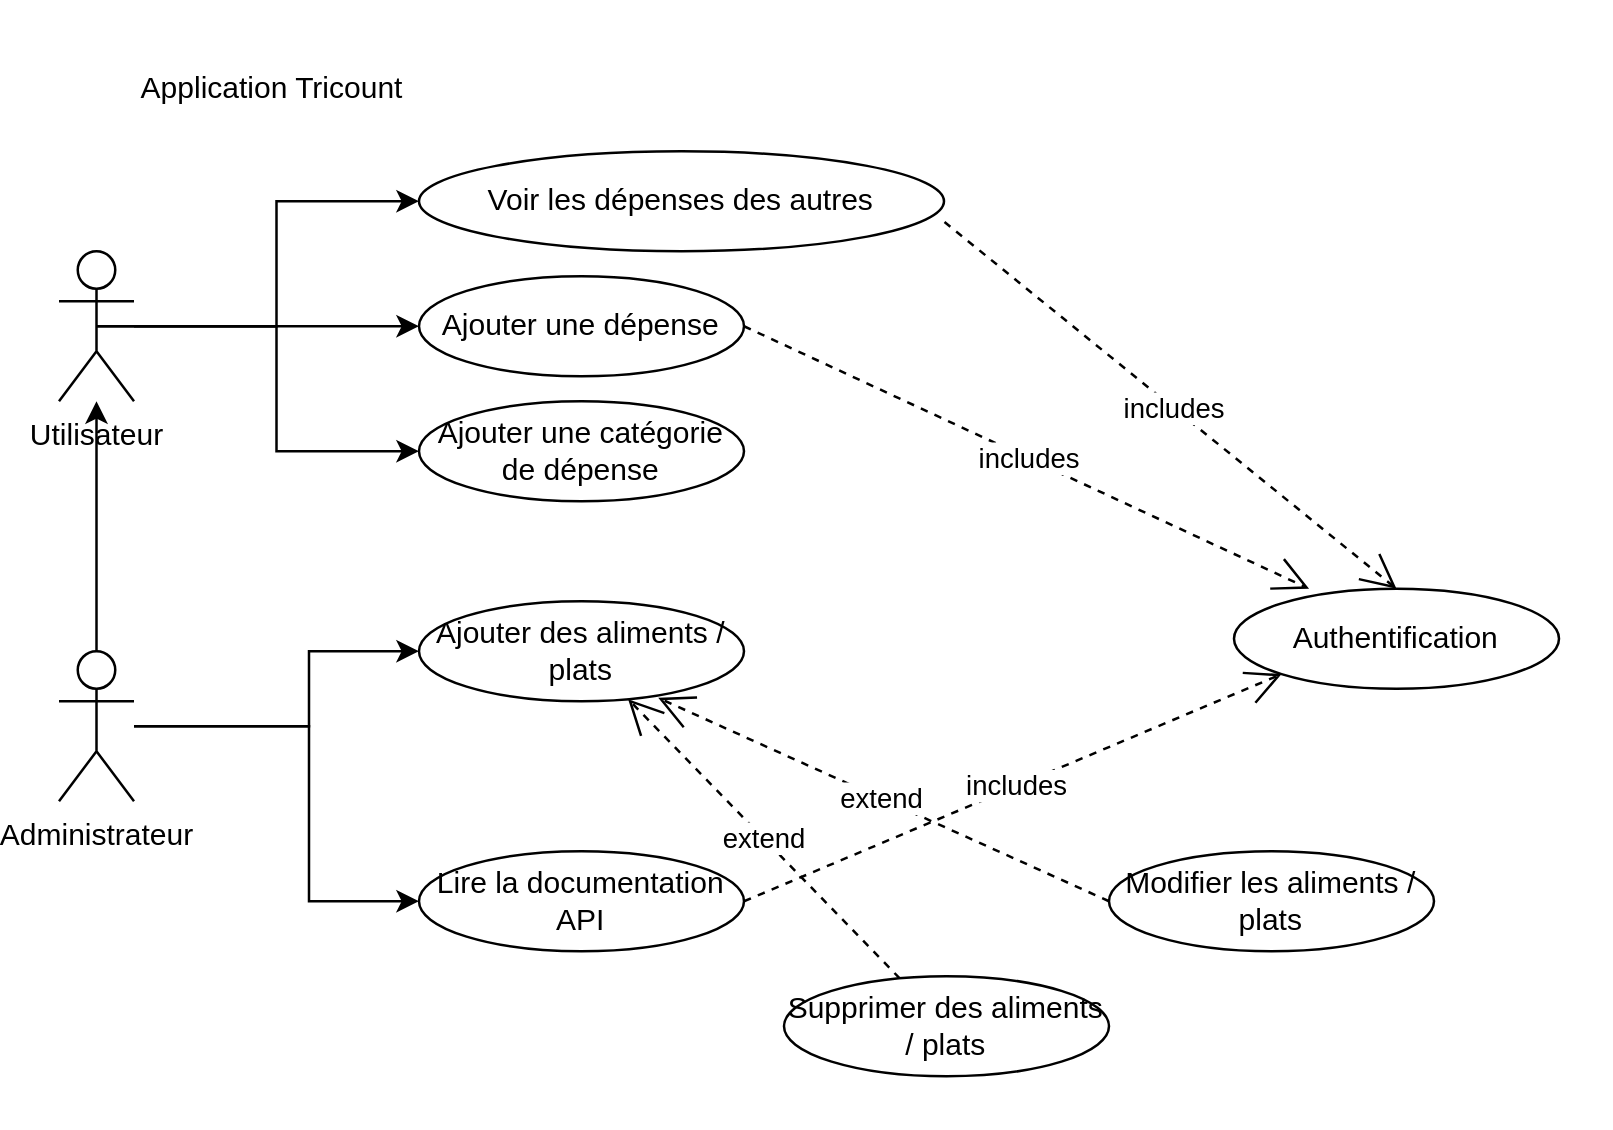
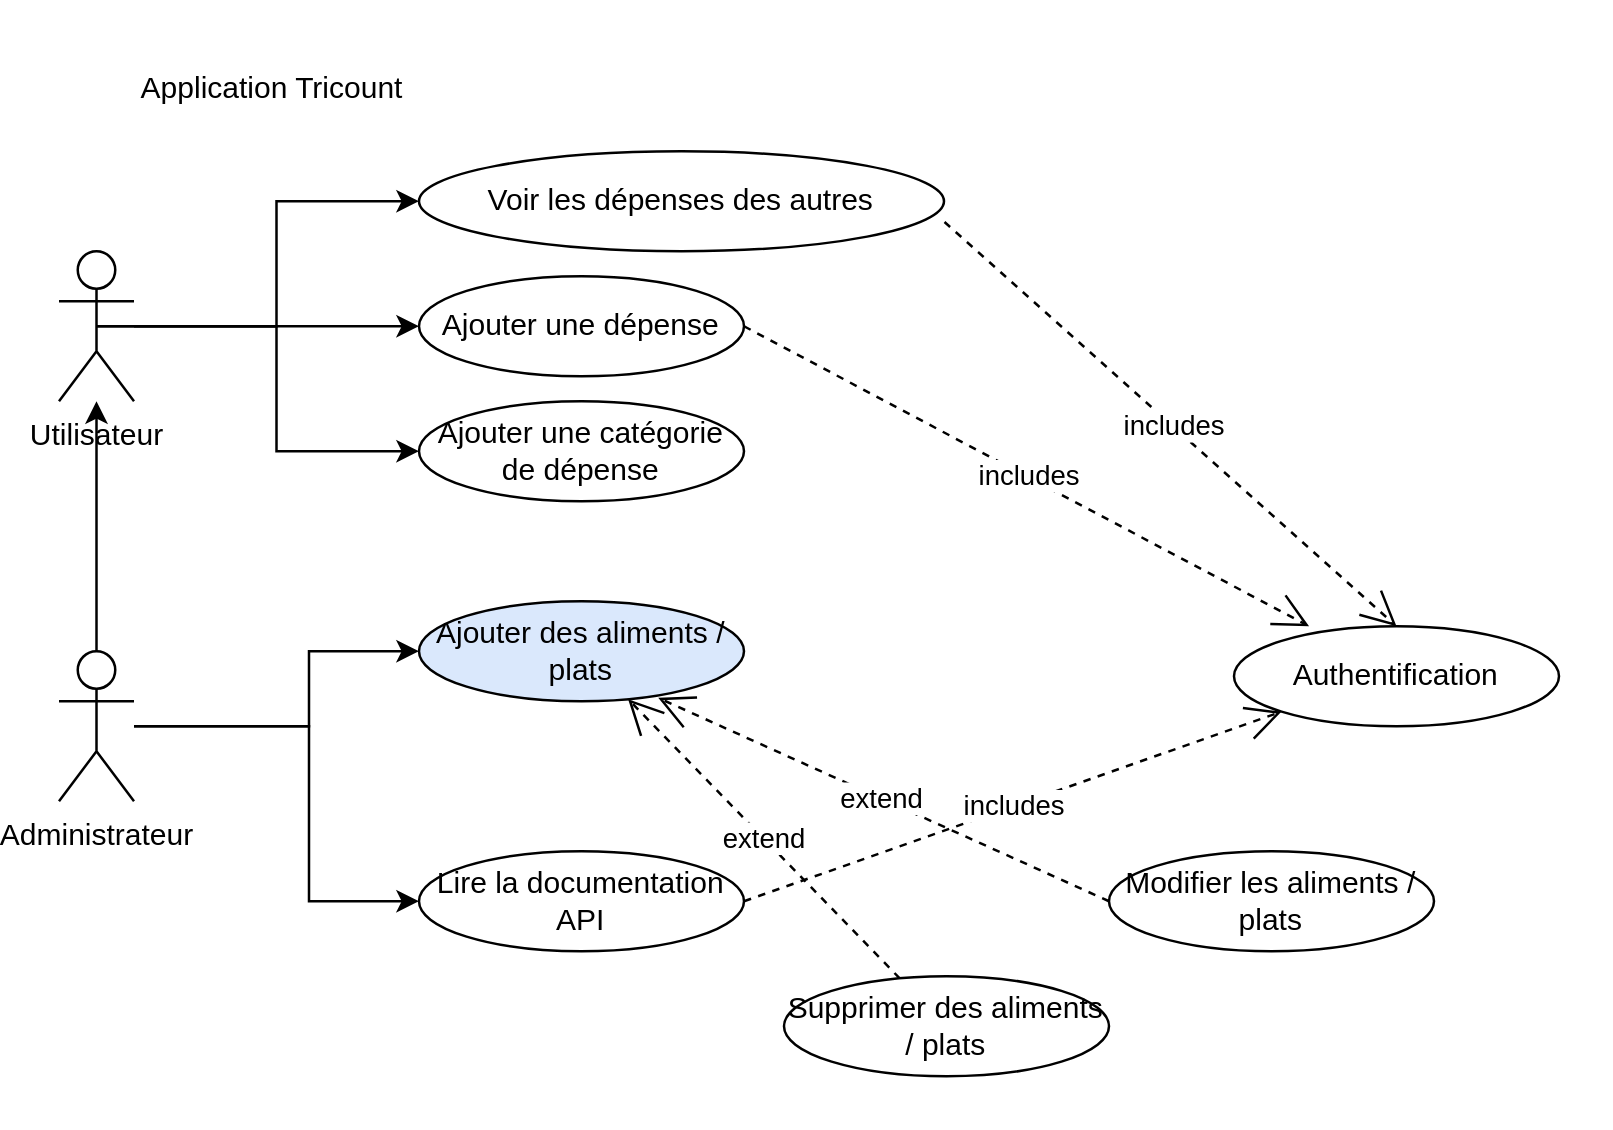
node "Authentification": moved (1396, 639) -> (1396, 676)
node "Ajouter des aliments / plats": fillcolor #ffffff -> #dae8fc
